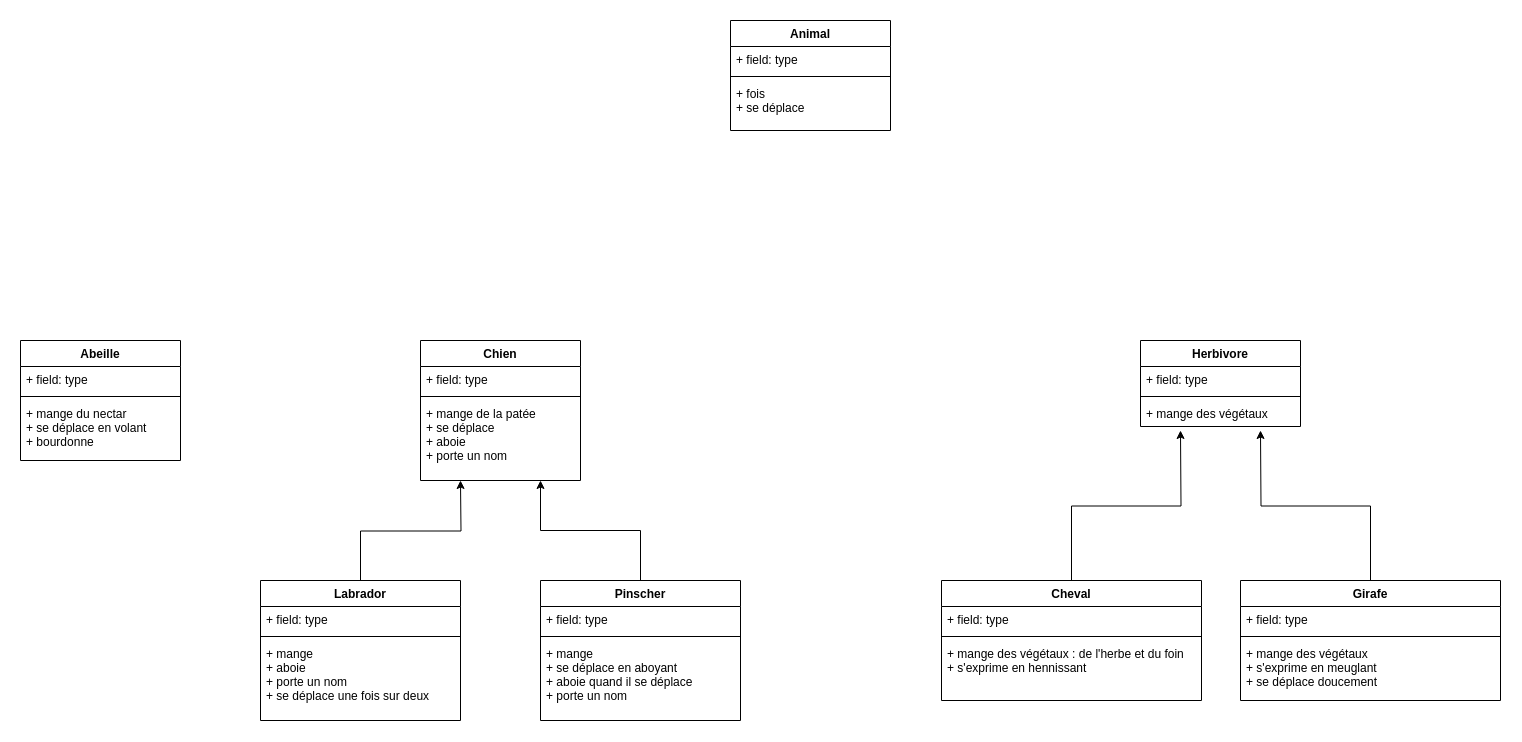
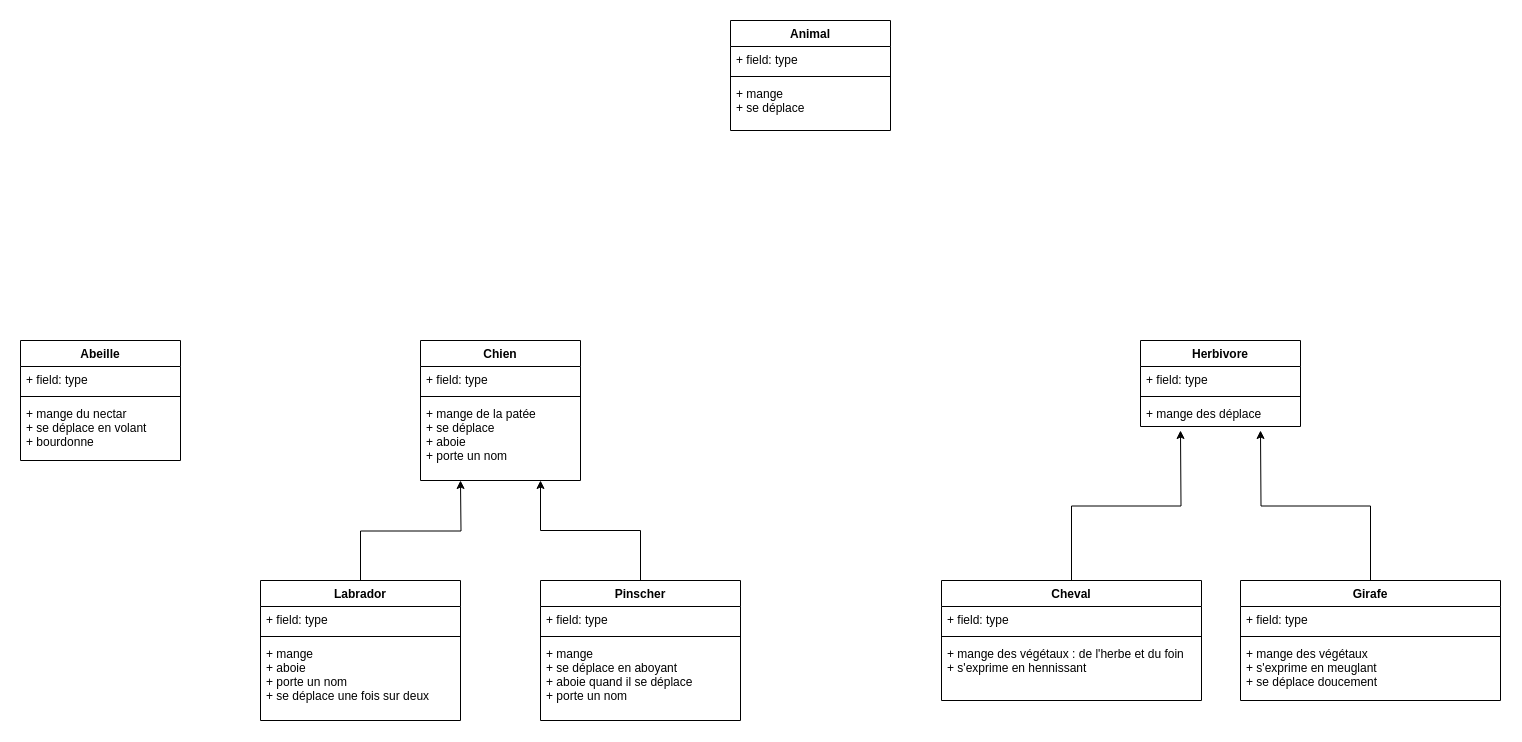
node "+ fois + se déplace": label "+ fois + se déplace" -> "+ mange + se déplace"
node "+ mange des végétaux": label "+ mange des végétaux" -> "+ mange des déplace"
